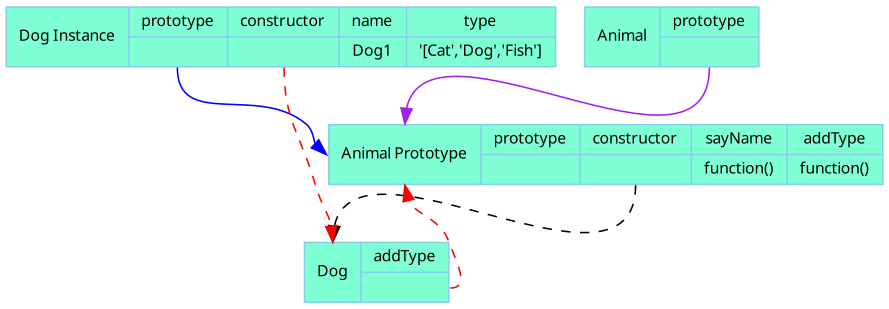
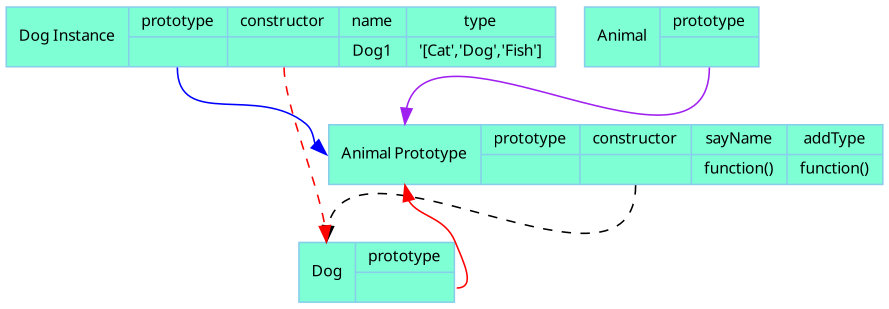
edge "Dog" -> "Animal Prototype": style dashed -> solid
node "Dog": text "addType" -> "prototype"
